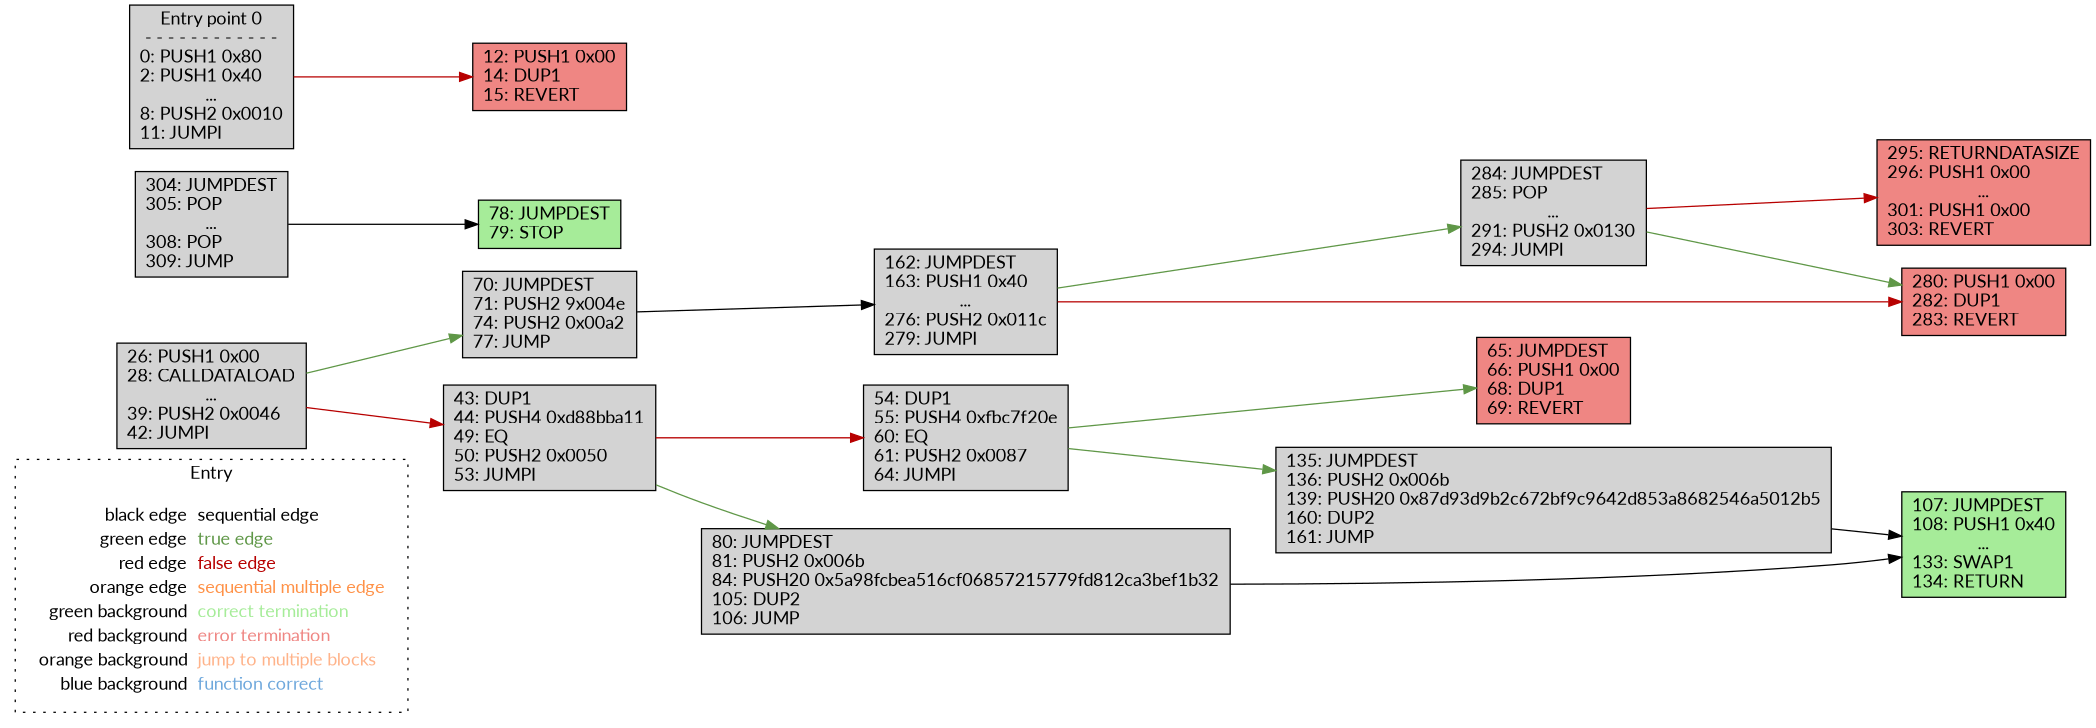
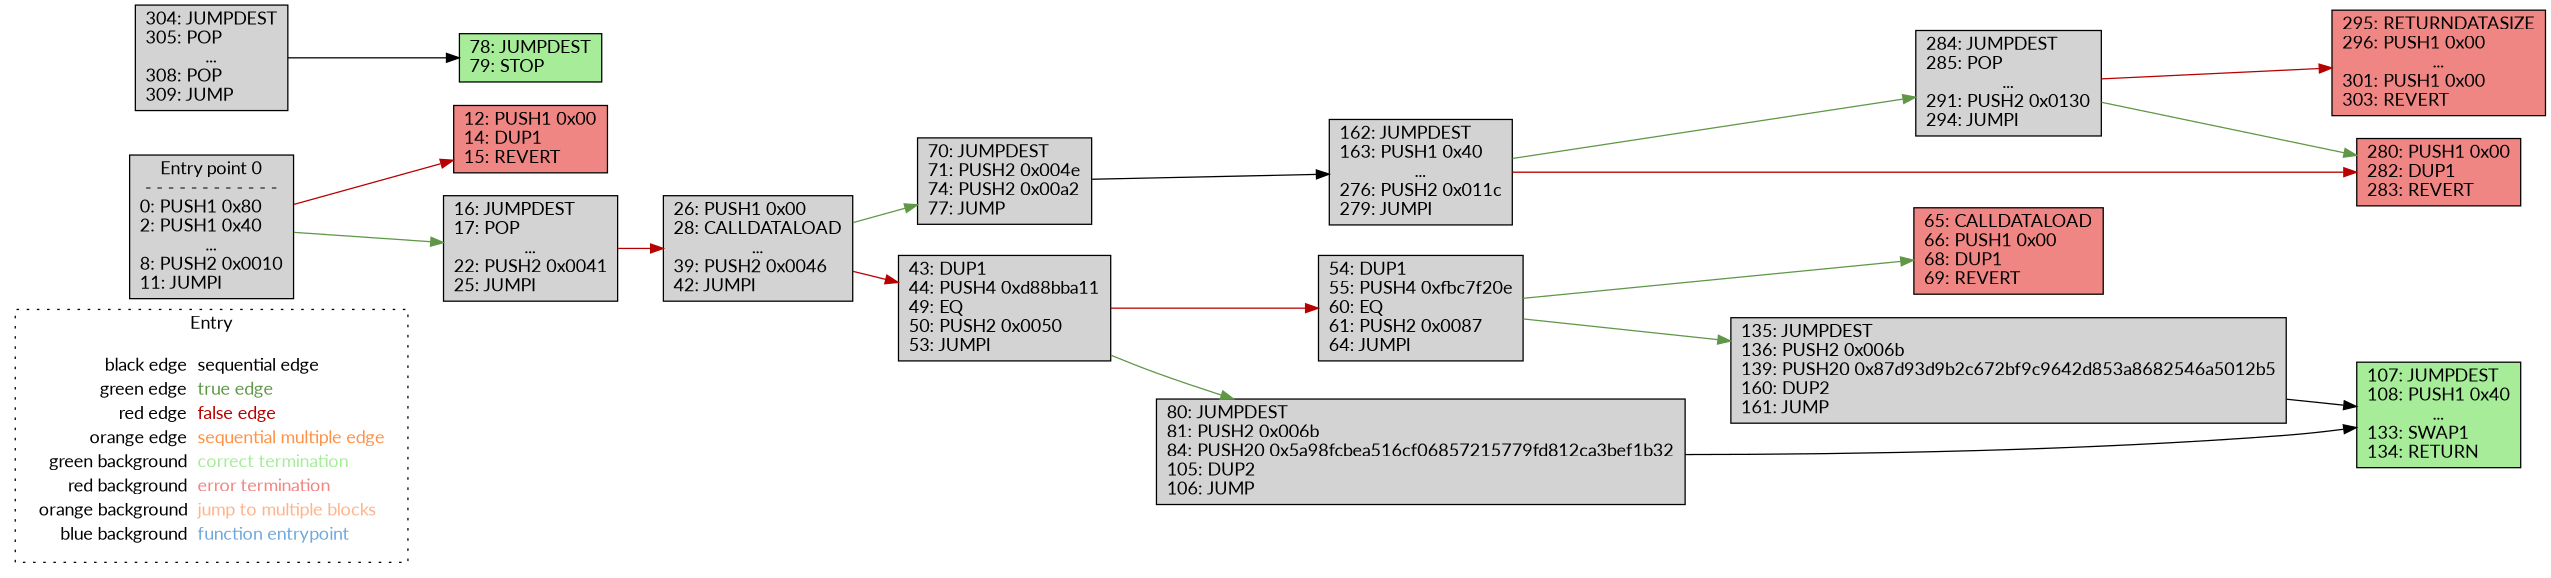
node "16: JUMPDEST 17: POP ... 22: PUSH2 0x0041 25: JUMPI": added
node "70: JUMPDEST 71: PUSH2 9x004e 74: PUSH2 0x00a2 77: JUMP": label "70: JUMPDEST 71: PUSH2 9x004e 74: PUSH2 0x00a2 77: JUMP" -> "70: JUMPDEST 71: PUSH2 0x004e 74: PUSH2 0x00a2 77: JUMP"
node "65: JUMPDEST 66: PUSH1 0x00 68: DUP1 69: REVERT": label "65: JUMPDEST 66: PUSH1 0x00 68: DUP1 69: REVERT" -> "65: CALLDATALOAD 66: PUSH1 0x00 68: DUP1 69: REVERT"
node "black edge": text "function correct" -> "function entrypoint"
